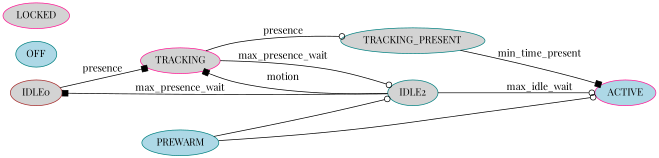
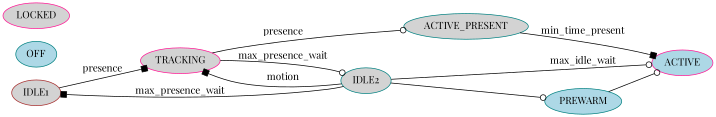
node "TRACKING_PRESENT": label "TRACKING_PRESENT" -> "ACTIVE_PRESENT"
node "IDLE0": label "IDLE0" -> "IDLE1"
edge "PREWARM" -> "IDLE2": reversed
